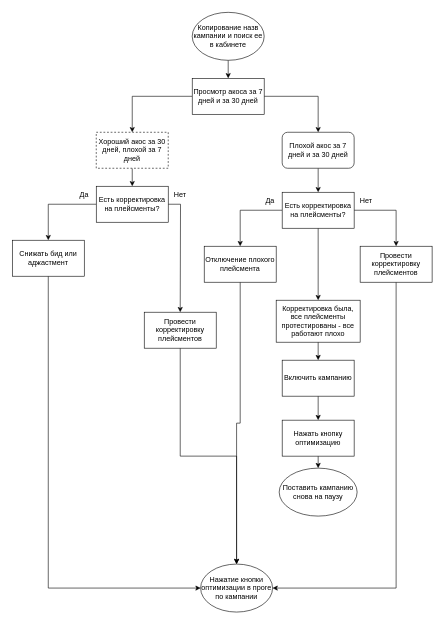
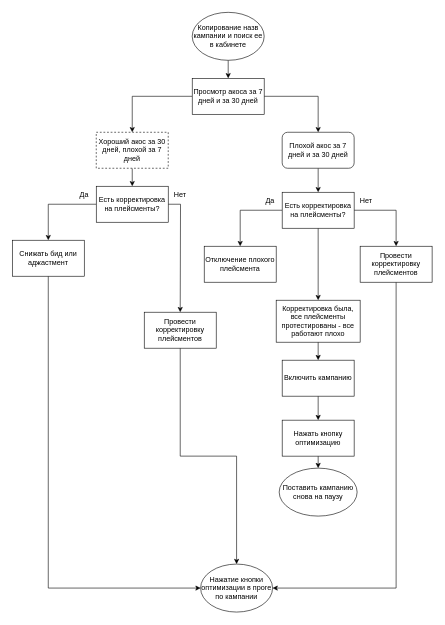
edge "Отключение плохого плейсмента" -> "Нажатие кнопки оптимизации в проге по кампании": removed
